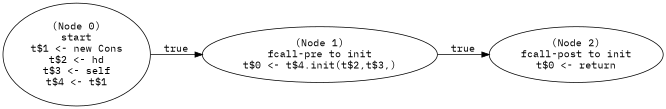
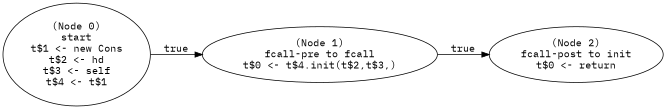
node "(Node 1) fcall-pre to init t$0 <- t$4.init(t$2,t$3,)": label "(Node 1) fcall-pre to init t$0 <- t$4.init(t$2,t$3,)" -> "(Node 1) fcall-pre to fcall t$0 <- t$4.init(t$2,t$3,)"
